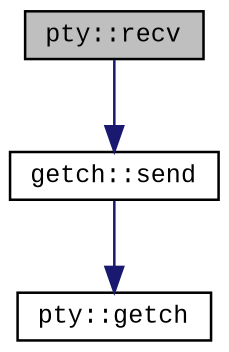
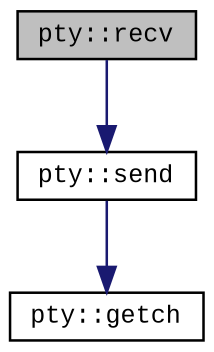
node "getch::send": label "getch::send" -> "pty::send"
